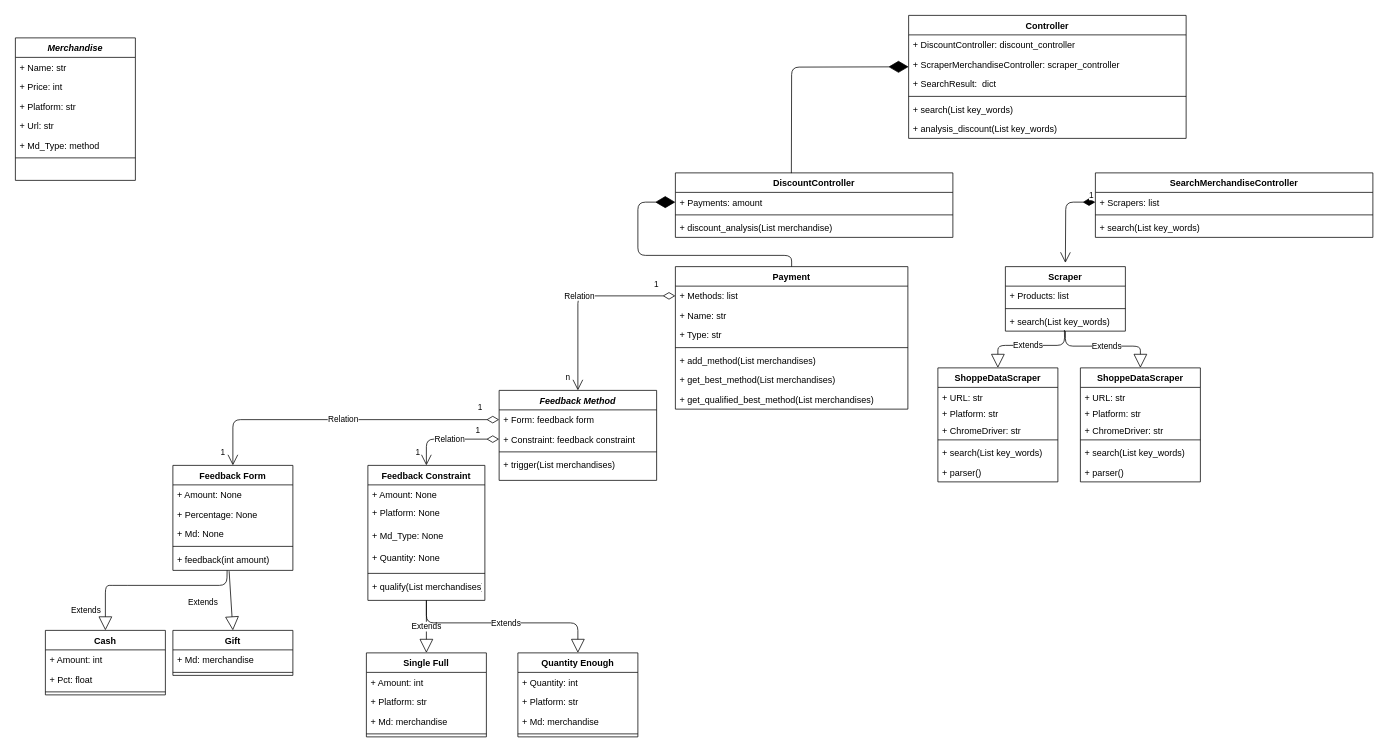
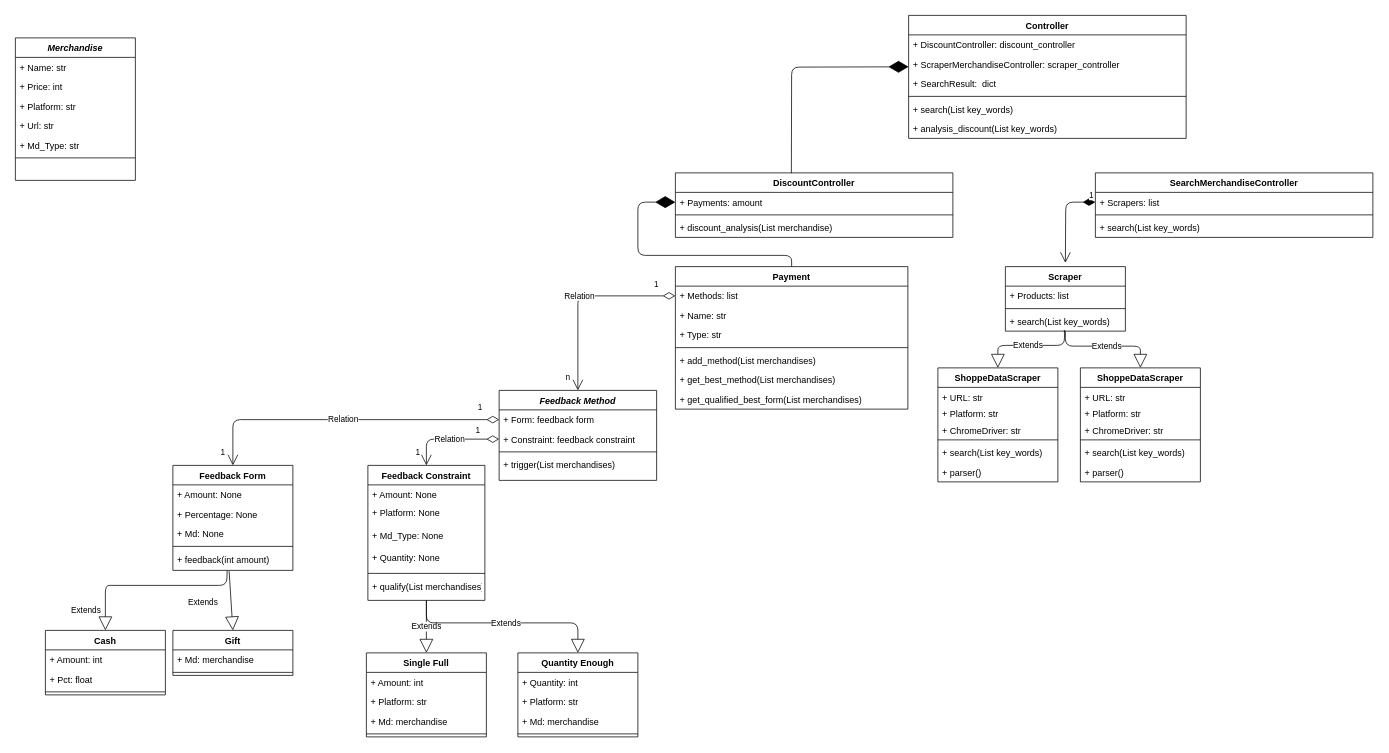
node "+ Md_Type: method": label "+ Md_Type: method" -> "+ Md_Type: str"
node "+ get_qualified_best_method(List merchandises)": label "+ get_qualified_best_method(List merchandises)" -> "+ get_qualified_best_form(List merchandises)"
